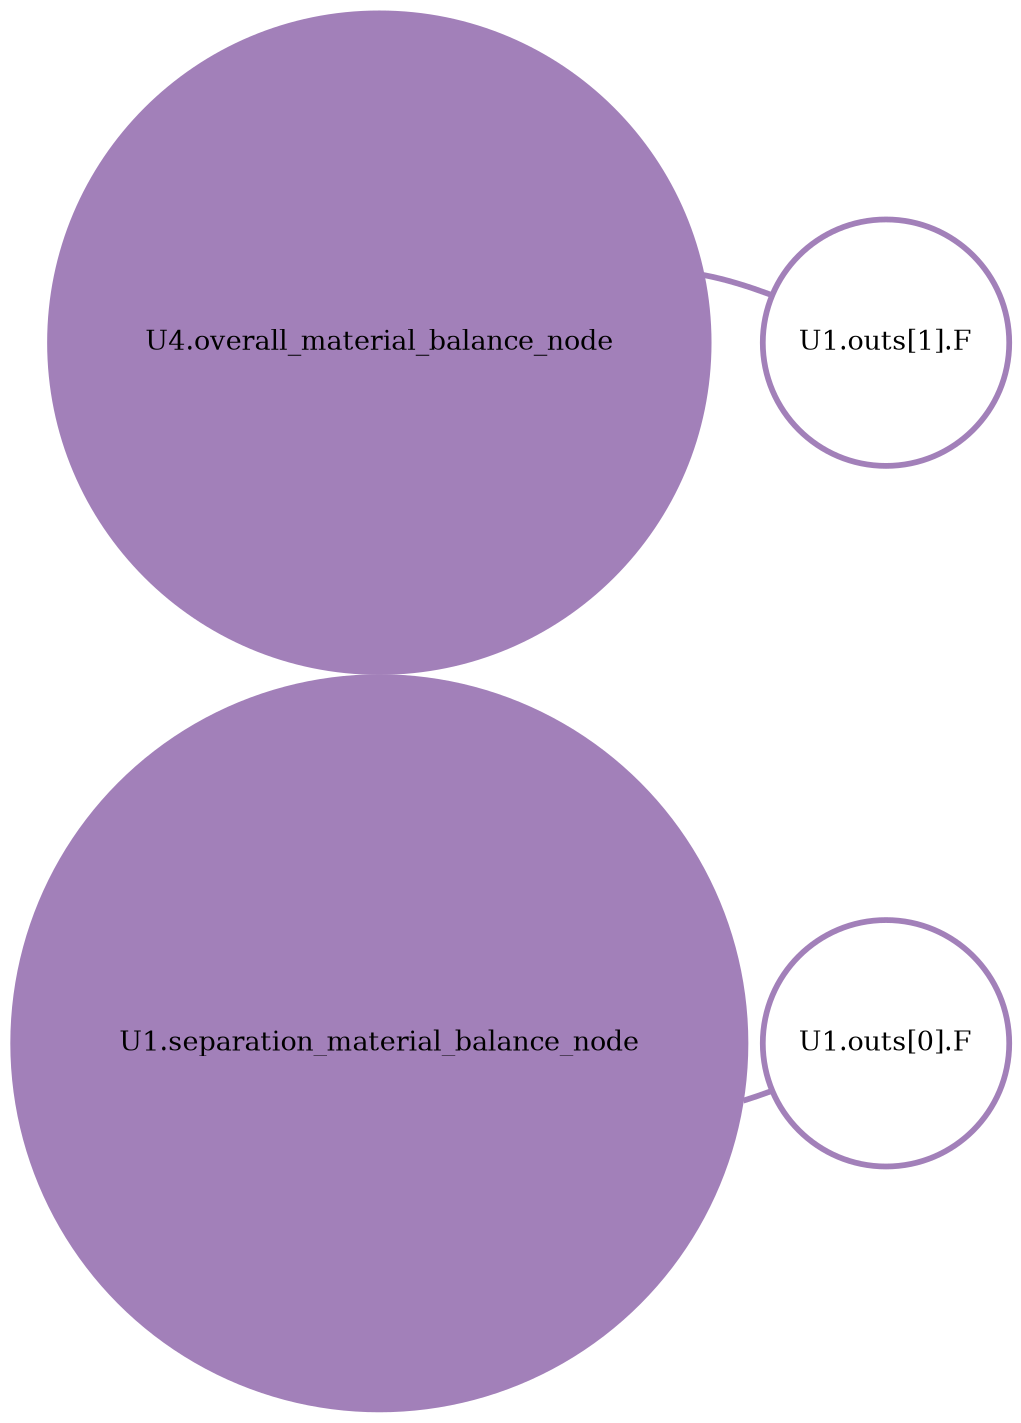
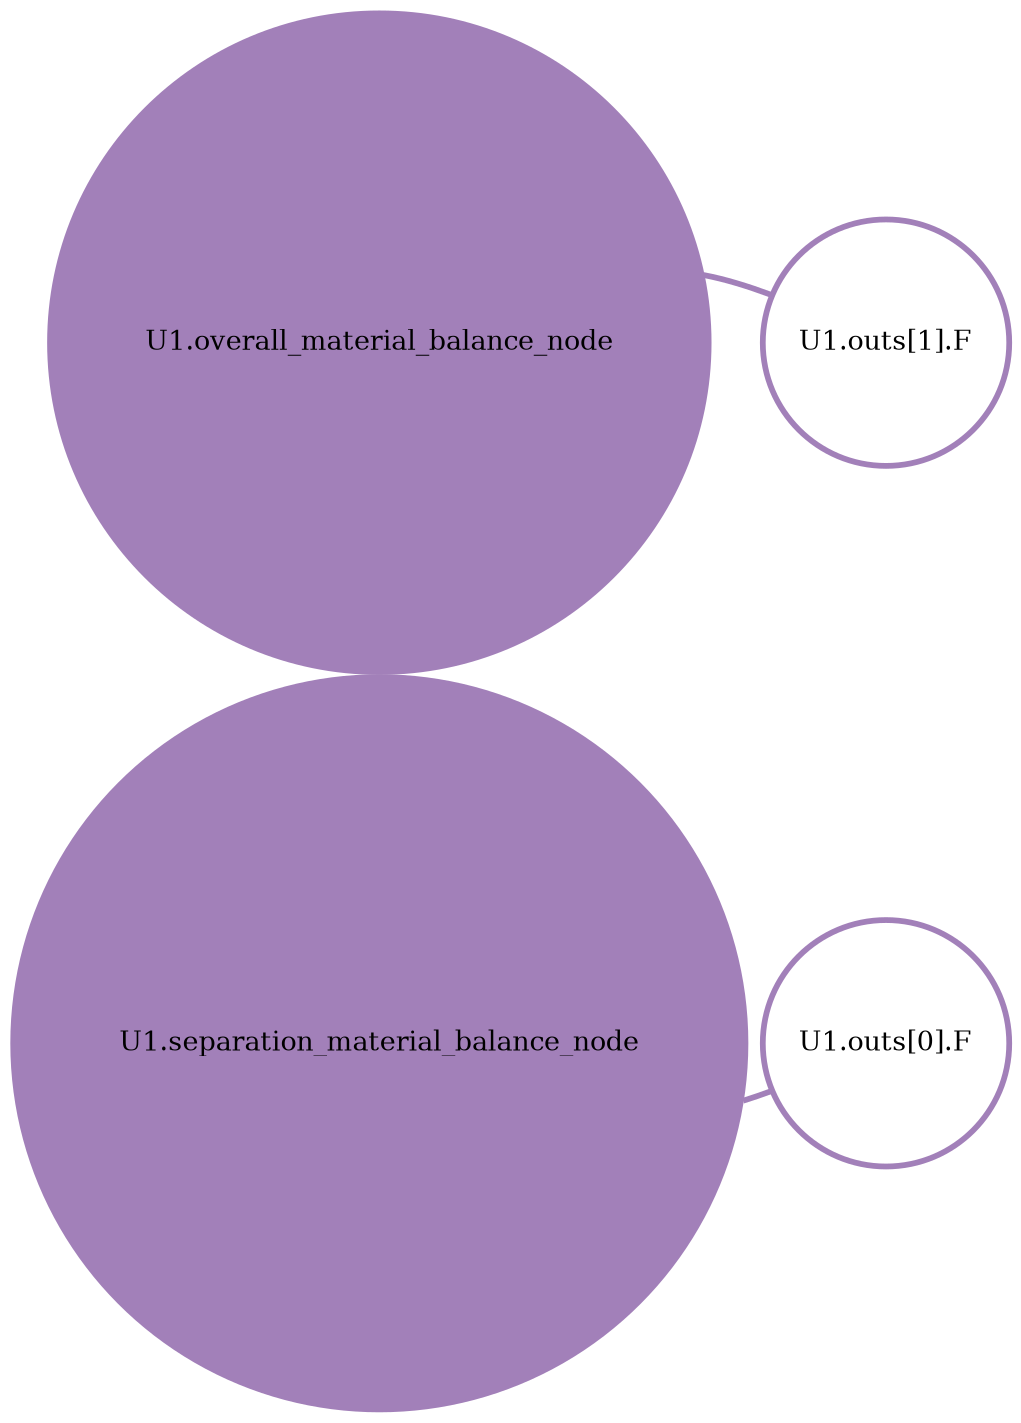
node "U4.overall_material_balance_node": label "U4.overall_material_balance_node" -> "U1.overall_material_balance_node"
